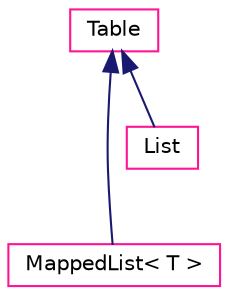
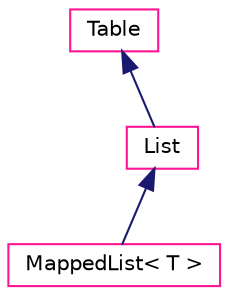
edge "MappedList< T >" -> "Table": now "MappedList< T >" -> "List"
